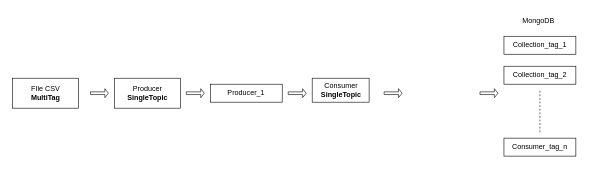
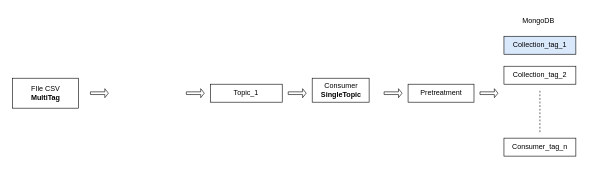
node "Collection_tag_1": fillcolor #ffffff -> #dae8fc
node "Producer SingleTopic": removed
node "Producer_1": label "Producer_1" -> "Topic_1"
node "Pretreatment": added
